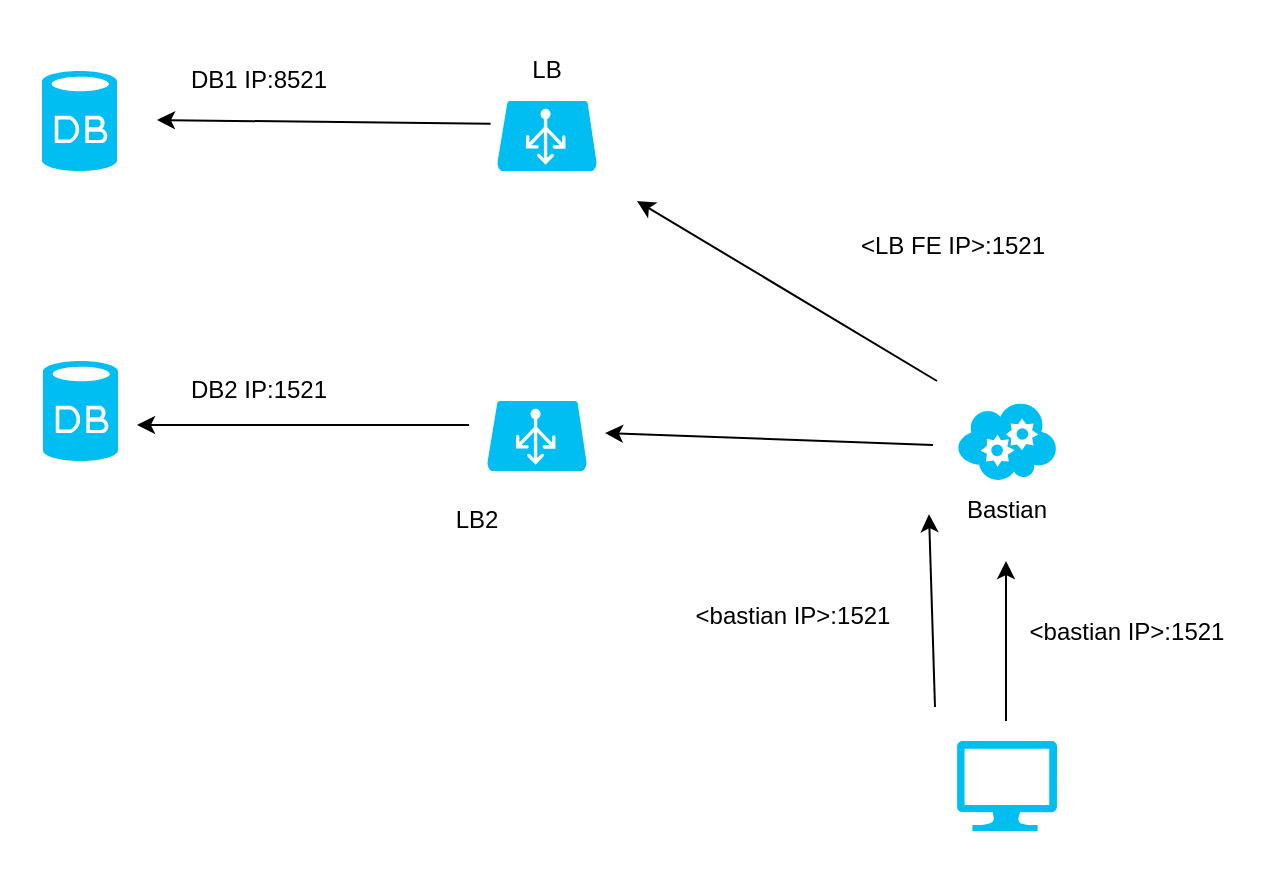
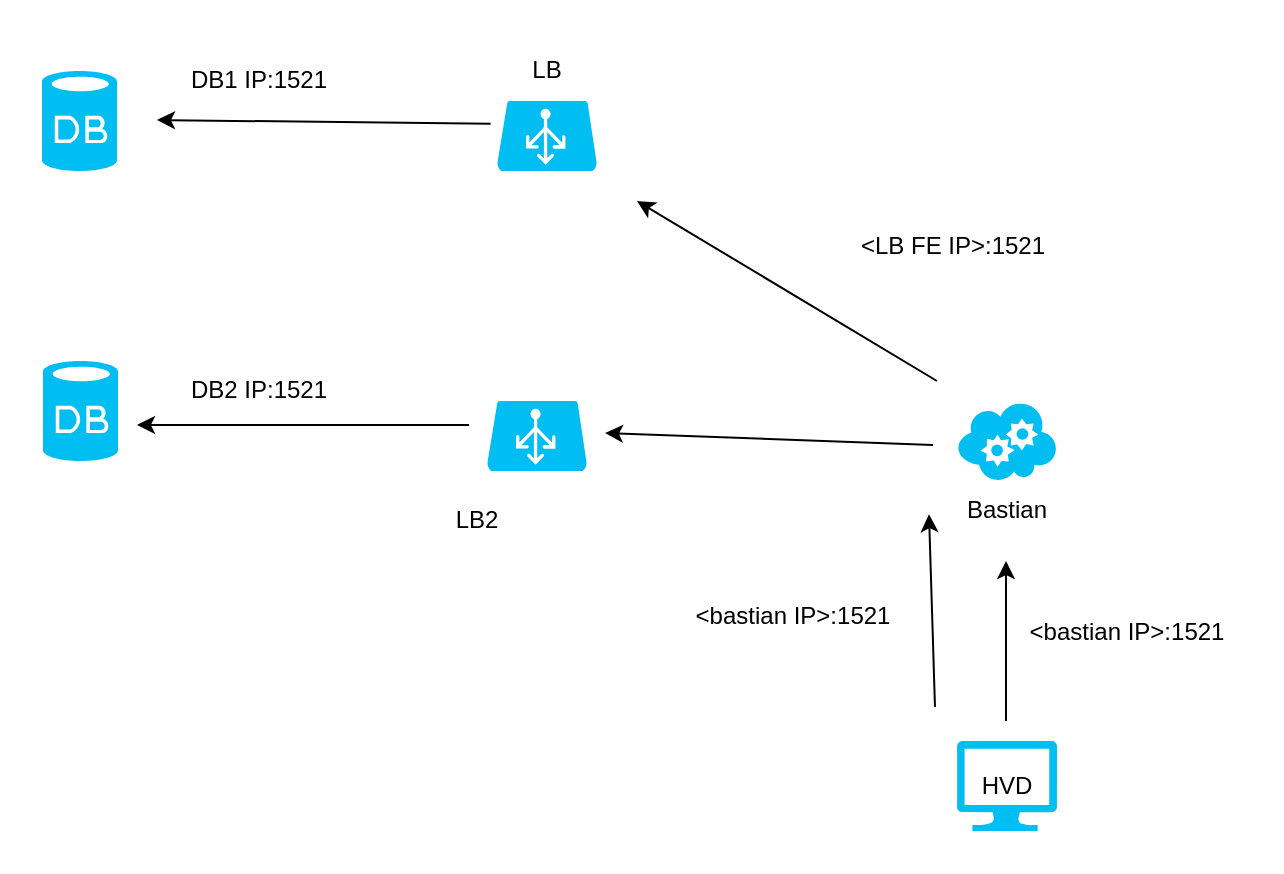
node "DB1 IP:8521": label "DB1 IP:8521" -> "DB1 IP:1521"
node "HVD": added
